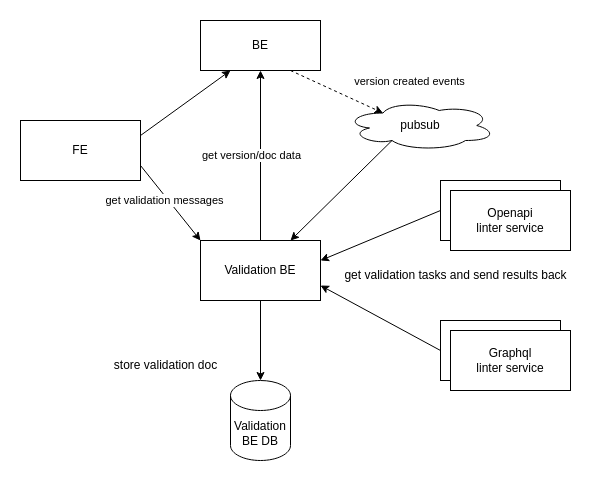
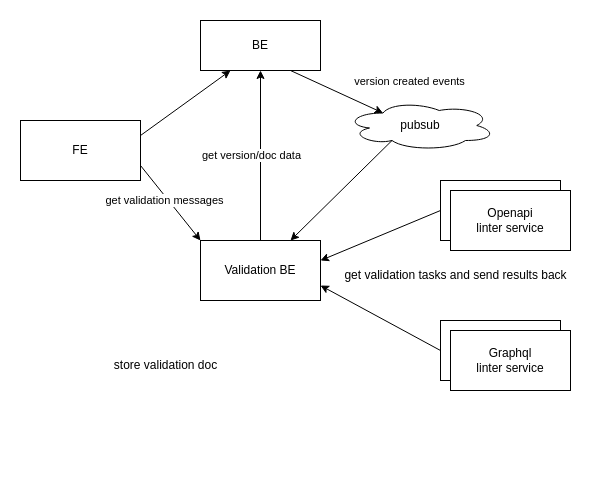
edge "BE" -> "pubsub": style dashed -> solid
edge "Validation BE" -> "Validation BE DB": removed
node "Validation BE DB": removed
